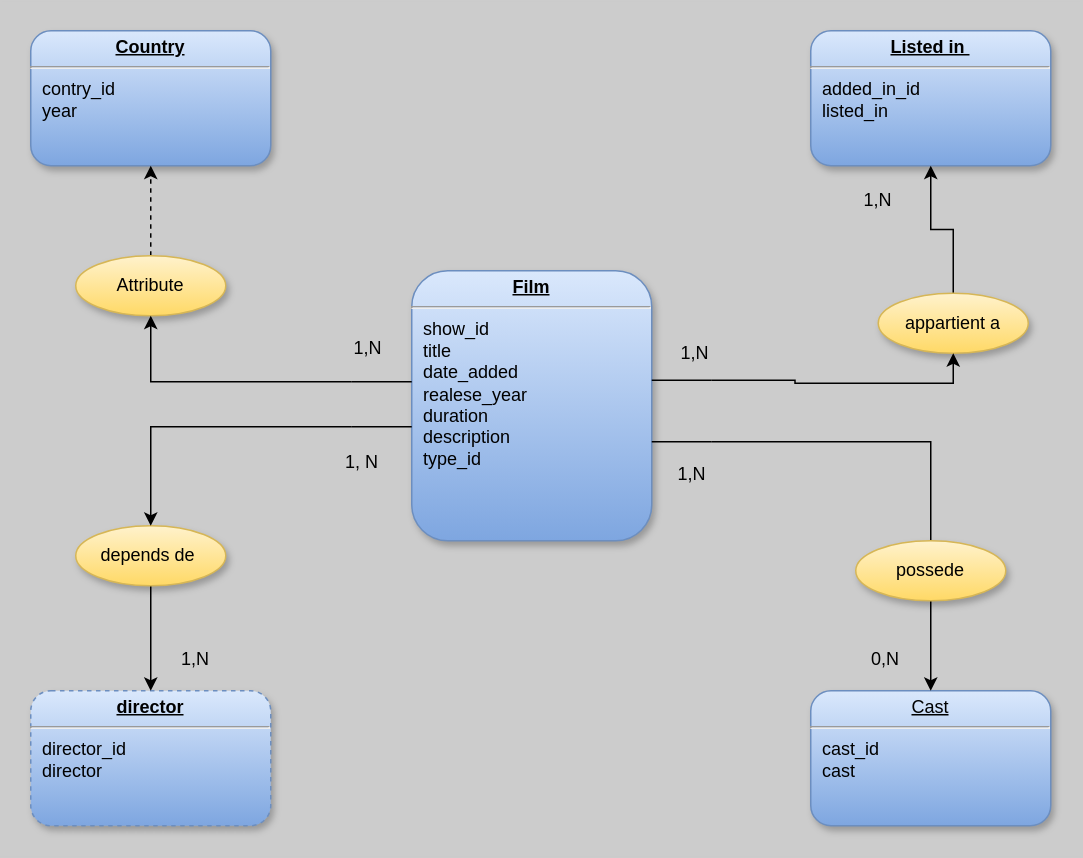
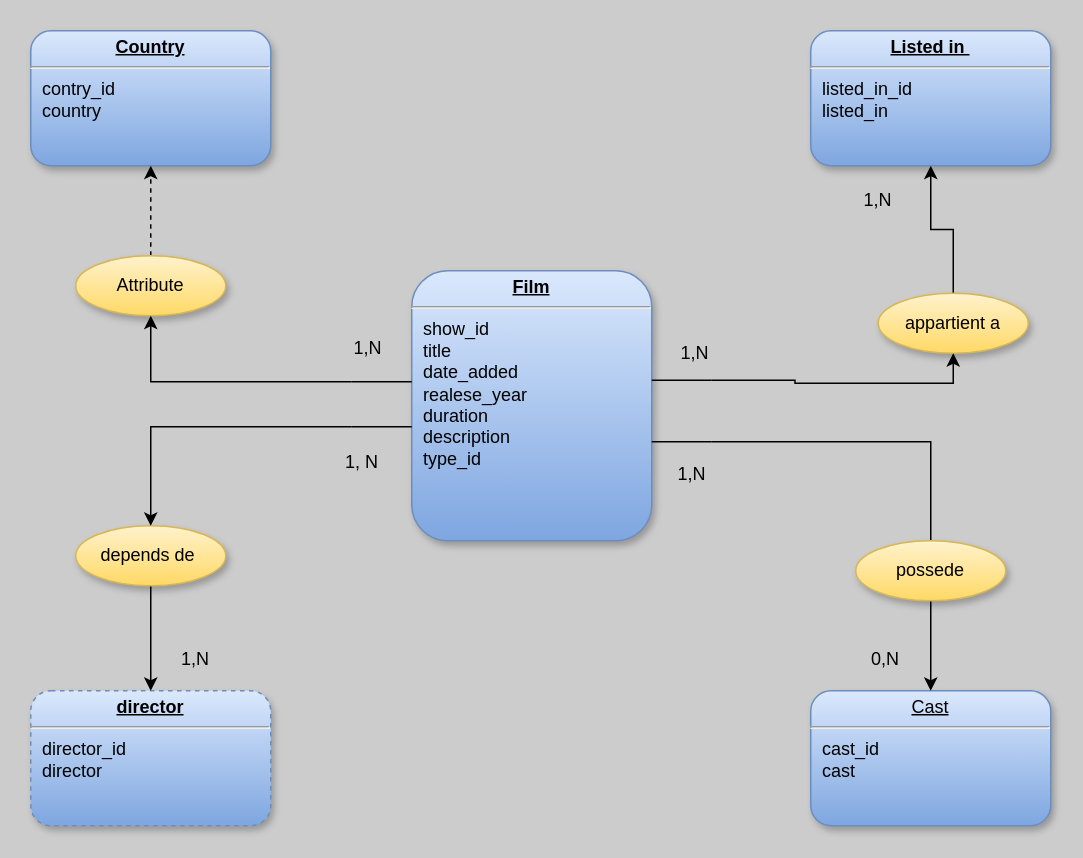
node "Country contry_id year": label "Country contry_id year" -> "Country contry_id country"
node "Listed in added_in_id listed_in": label "Listed in added_in_id listed_in" -> "Listed in listed_in_id listed_in"
